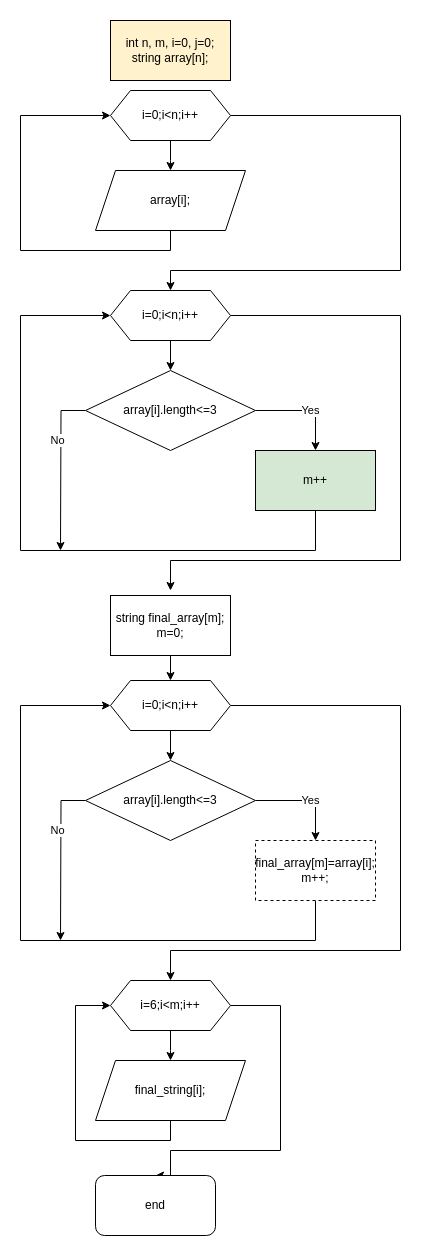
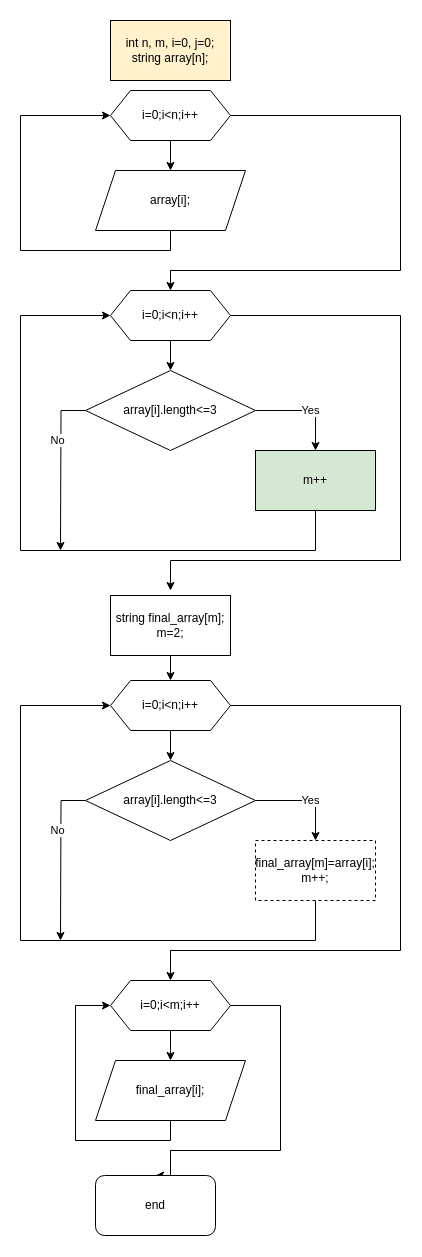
node "string final_array[m]; m=0;": label "string final_array[m]; m=0;" -> "string final_array[m]; m=2;"
node "i=6;i<m;i++": label "i=6;i<m;i++" -> "i=0;i<m;i++"
node "final_string[i];": label "final_string[i];" -> "final_array[i];"
